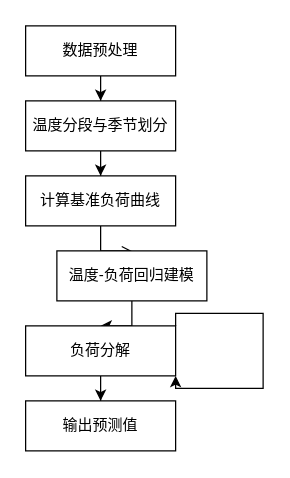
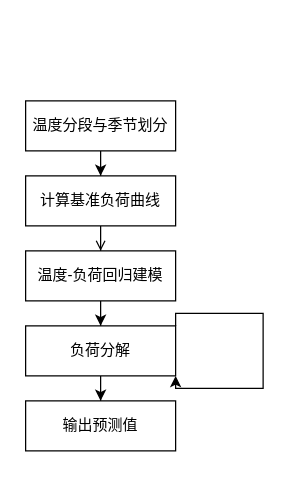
node "数据预处理": removed
edge "数据预处理" -> "温度分段与季节划分": removed
node "温度-负荷回归建模": moved (132, 276) -> (101, 276)
